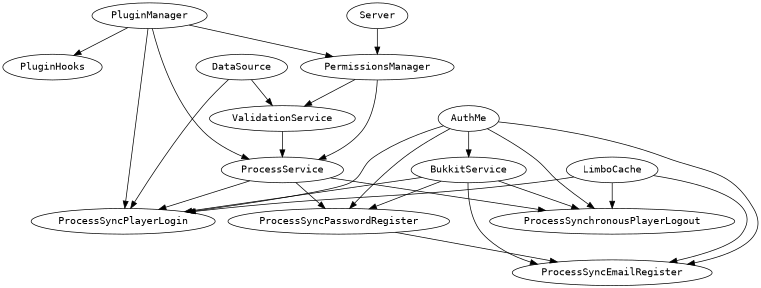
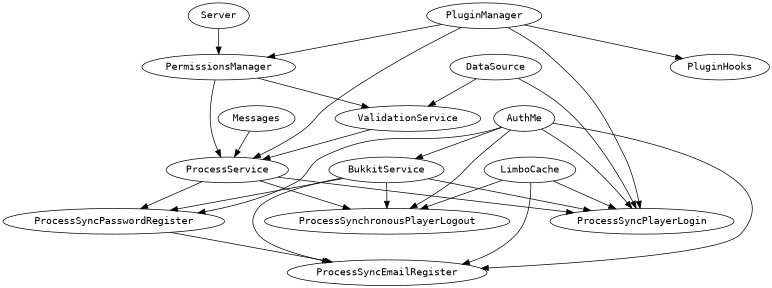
node "Messages": added
